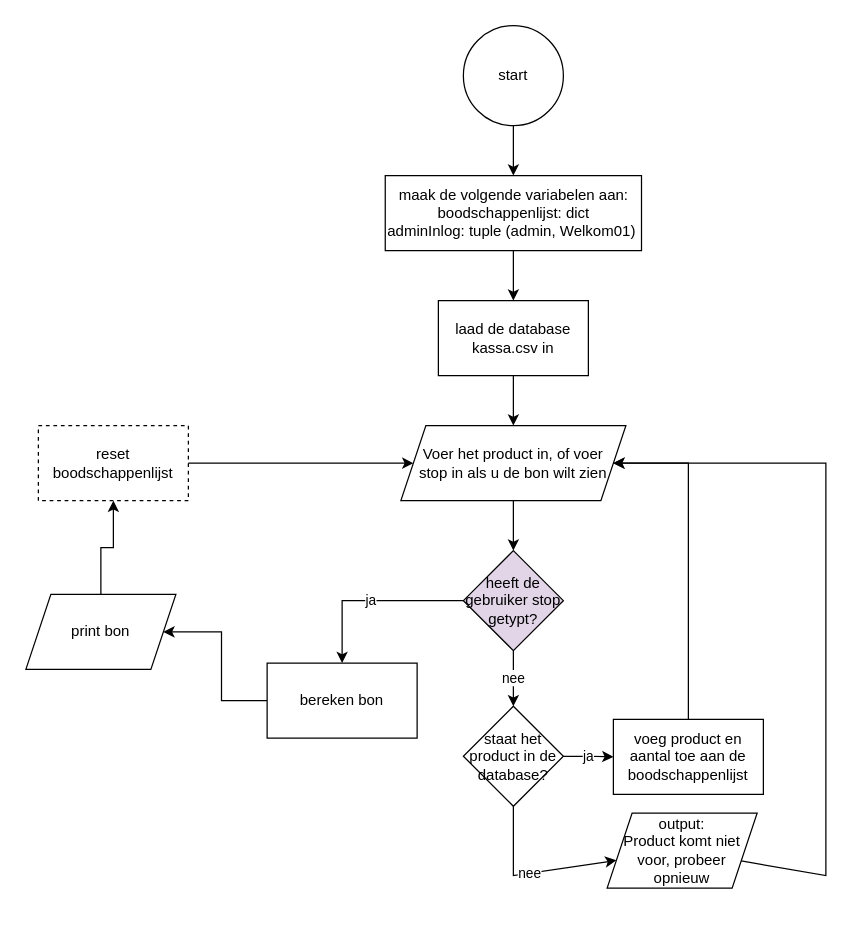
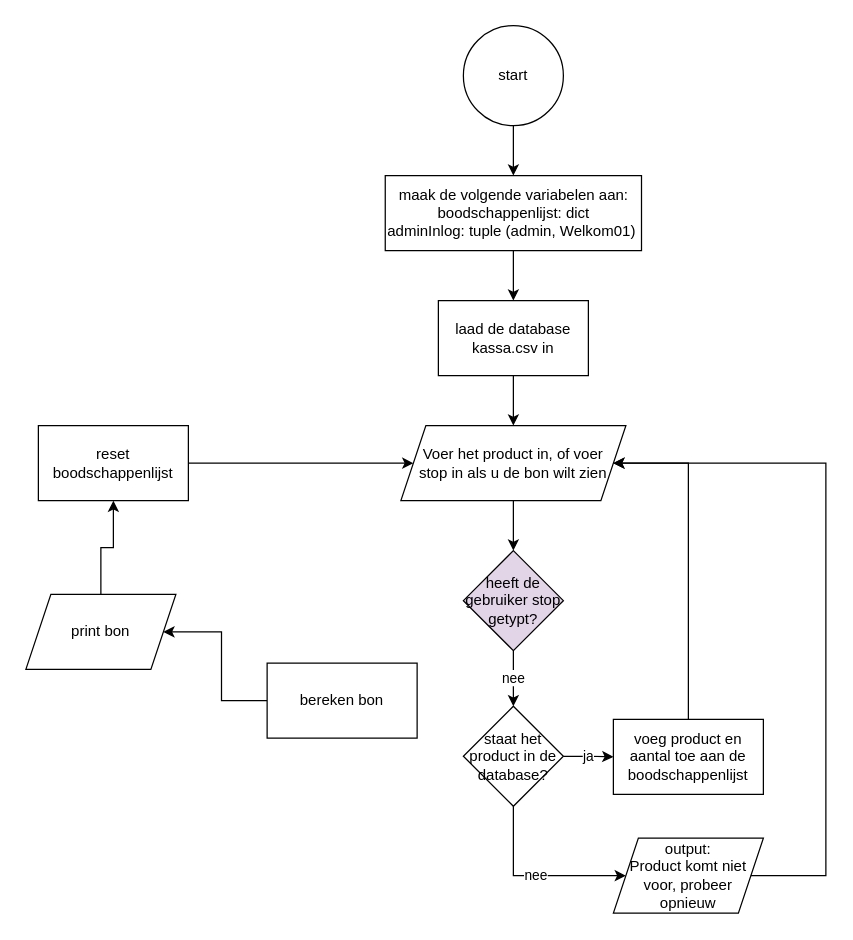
node "reset boodschappenlijst": style dashed -> solid
edge "heeft de gebruiker stop getypt?" -> "bereken bon": removed, label "ja"
node "output: Product komt niet voor, probeer opnieuw": moved (682, 851) -> (688, 876)
